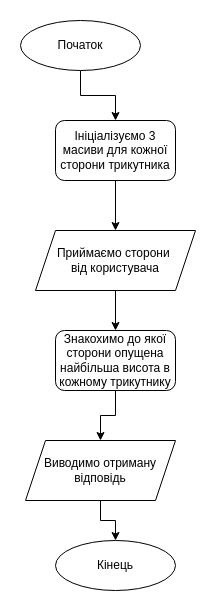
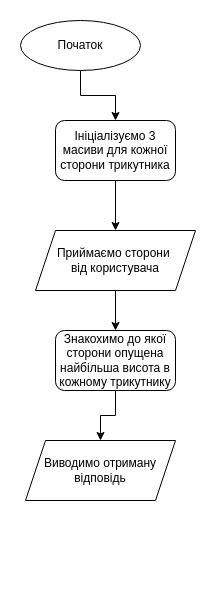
edge "Виводимо отриману відповідь" -> "Кінець": removed
node "Кінець": removed
